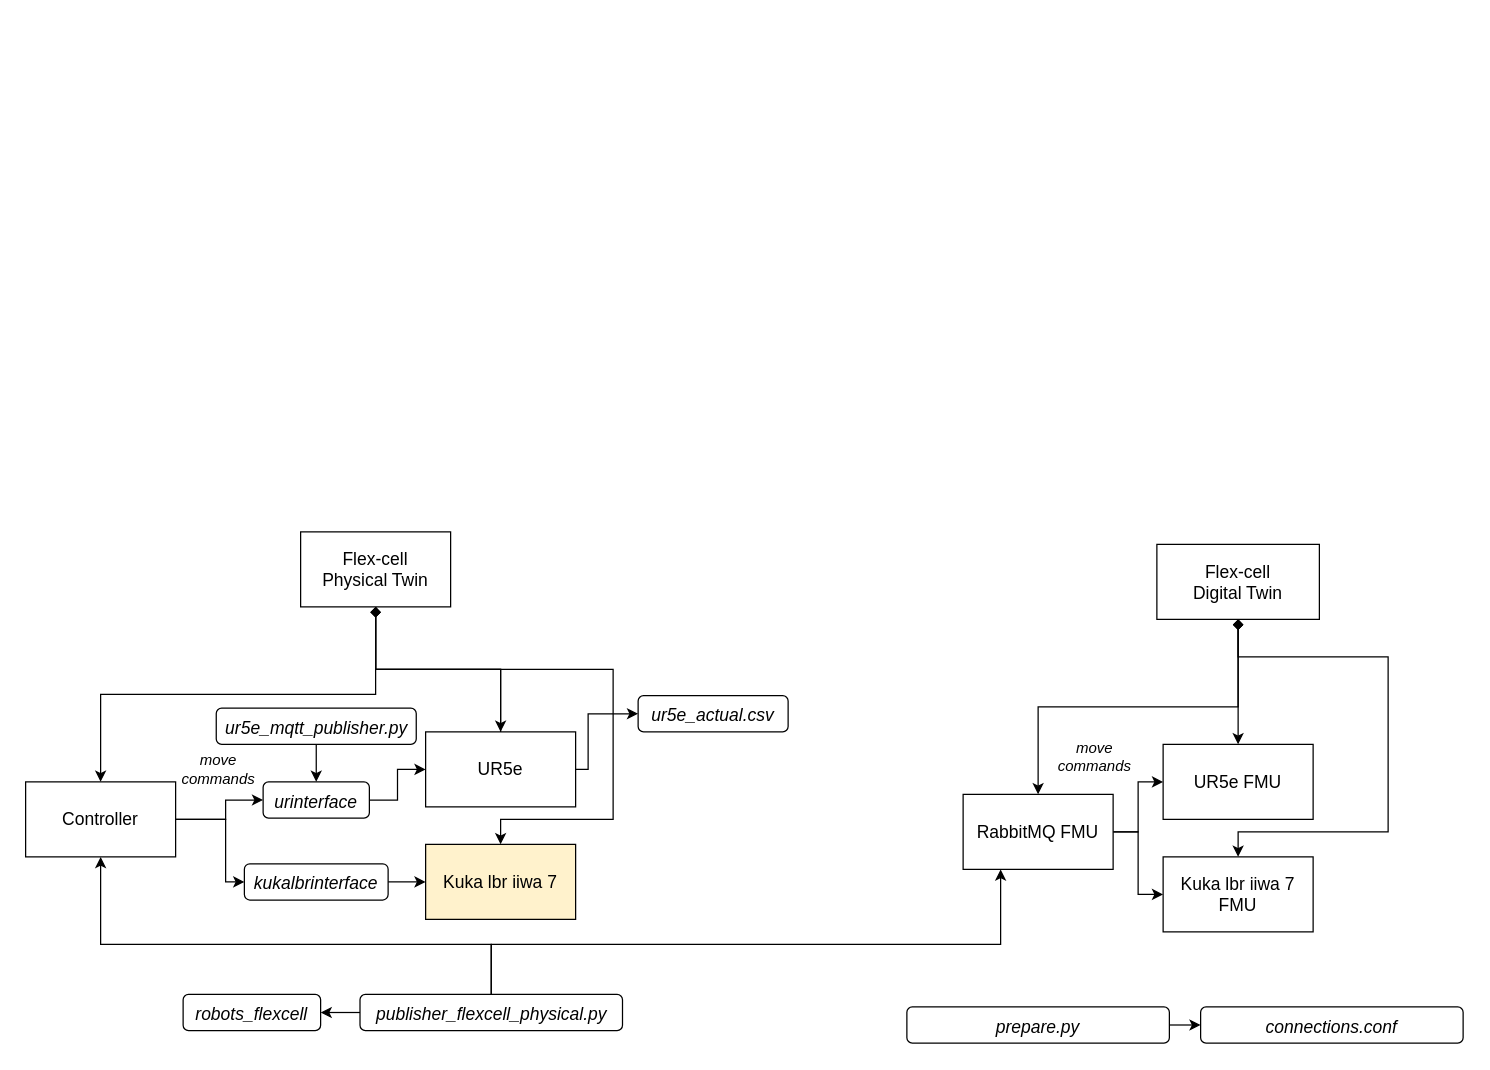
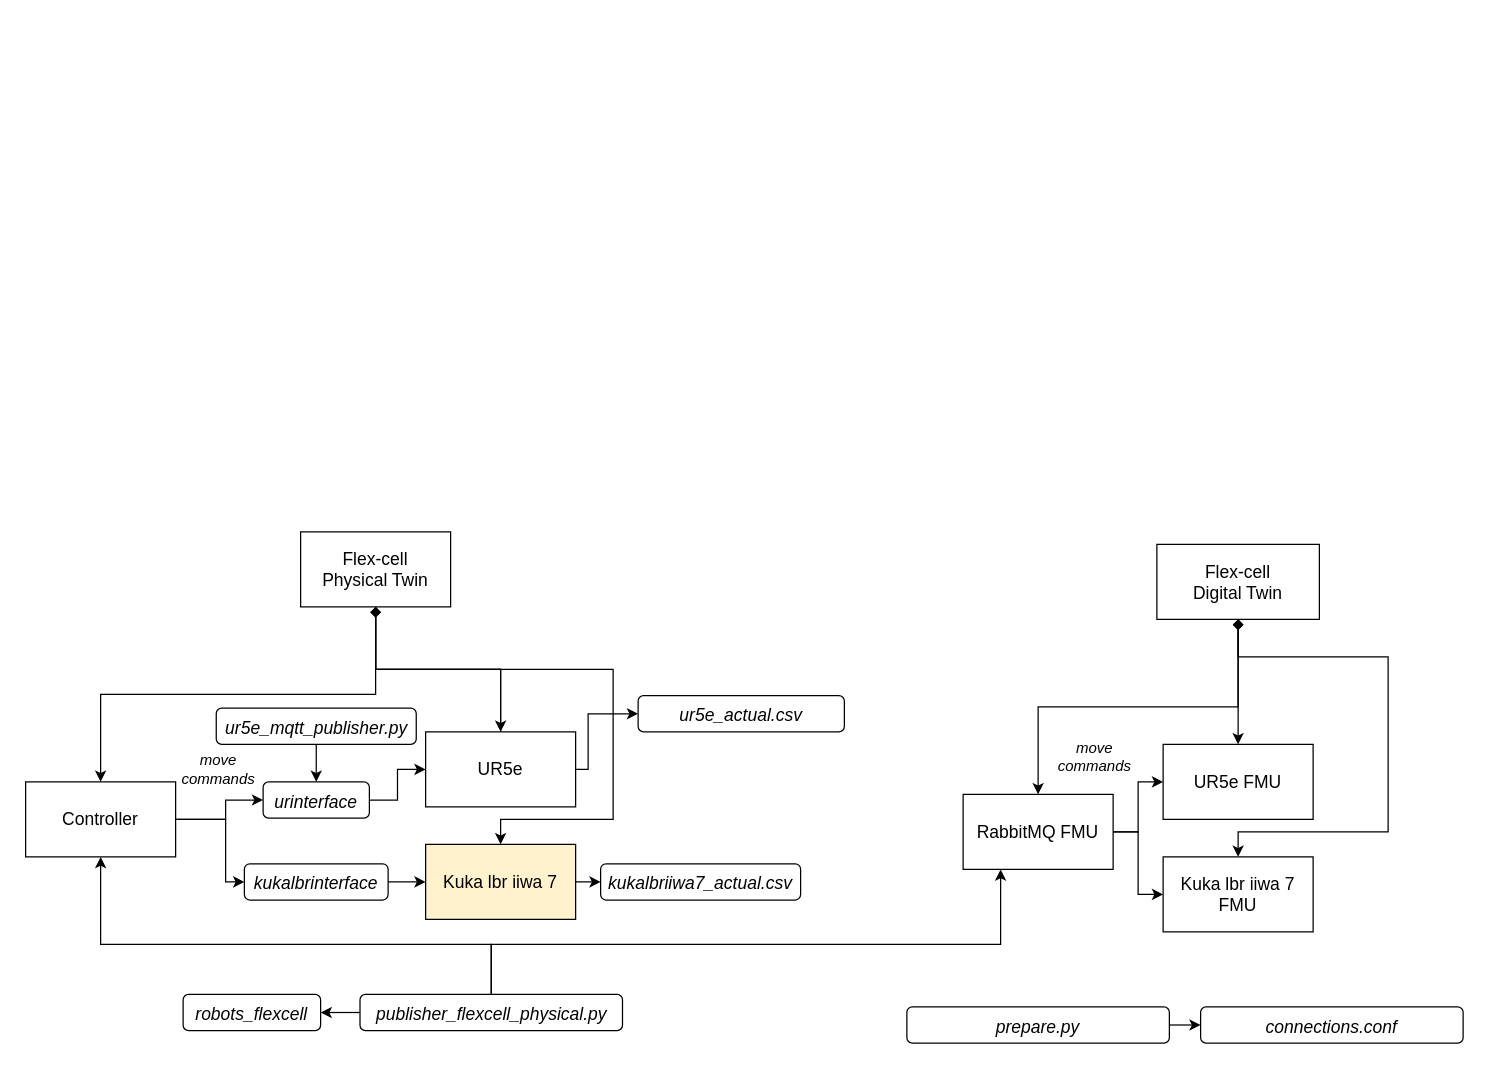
node "ur5e_actual.csv": size 150x36 -> 206x36
edge "Kuka lbr iiwa 7" -> "kukalbriiwa7_actual.csv": added
node "kukalbriiwa7_actual.csv": added
